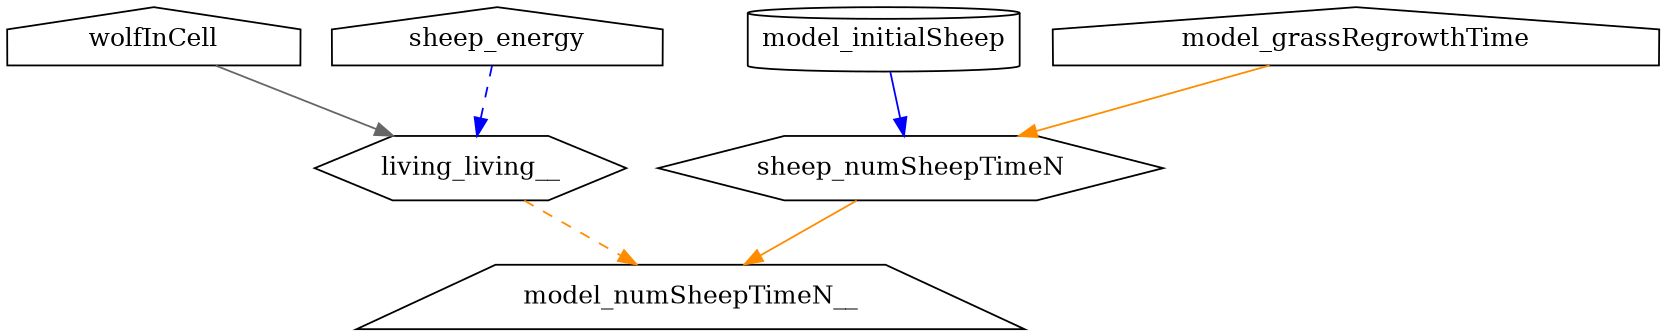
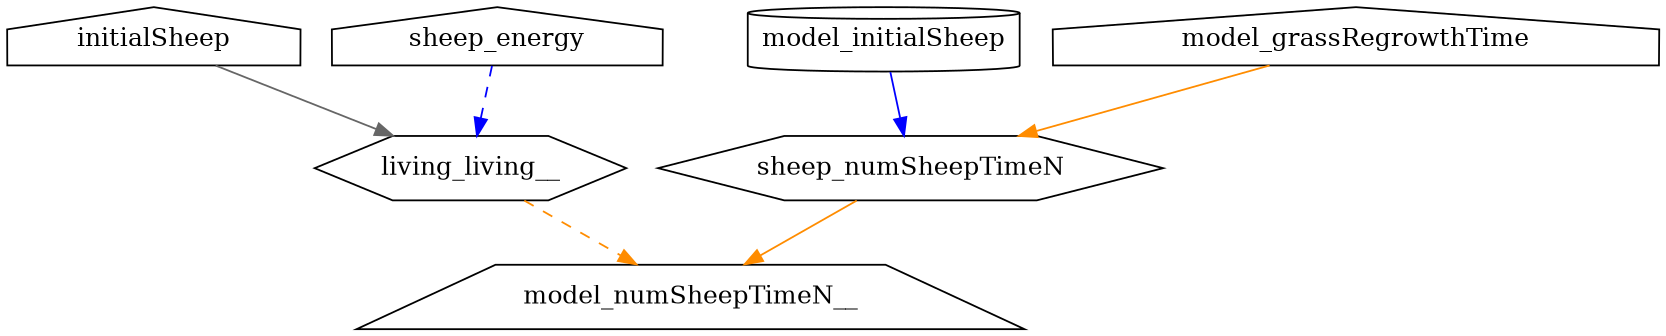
node "wolfInCell": label "wolfInCell" -> "initialSheep"
